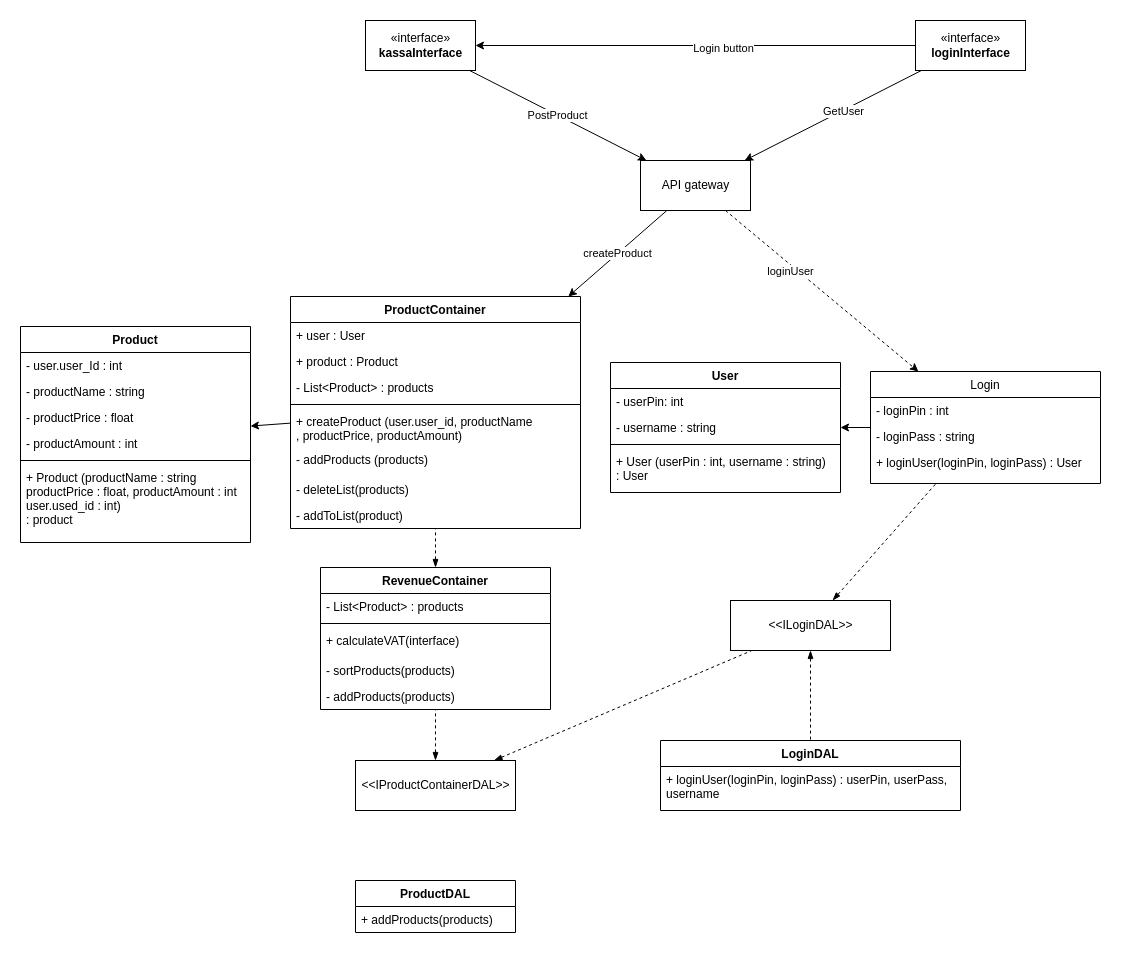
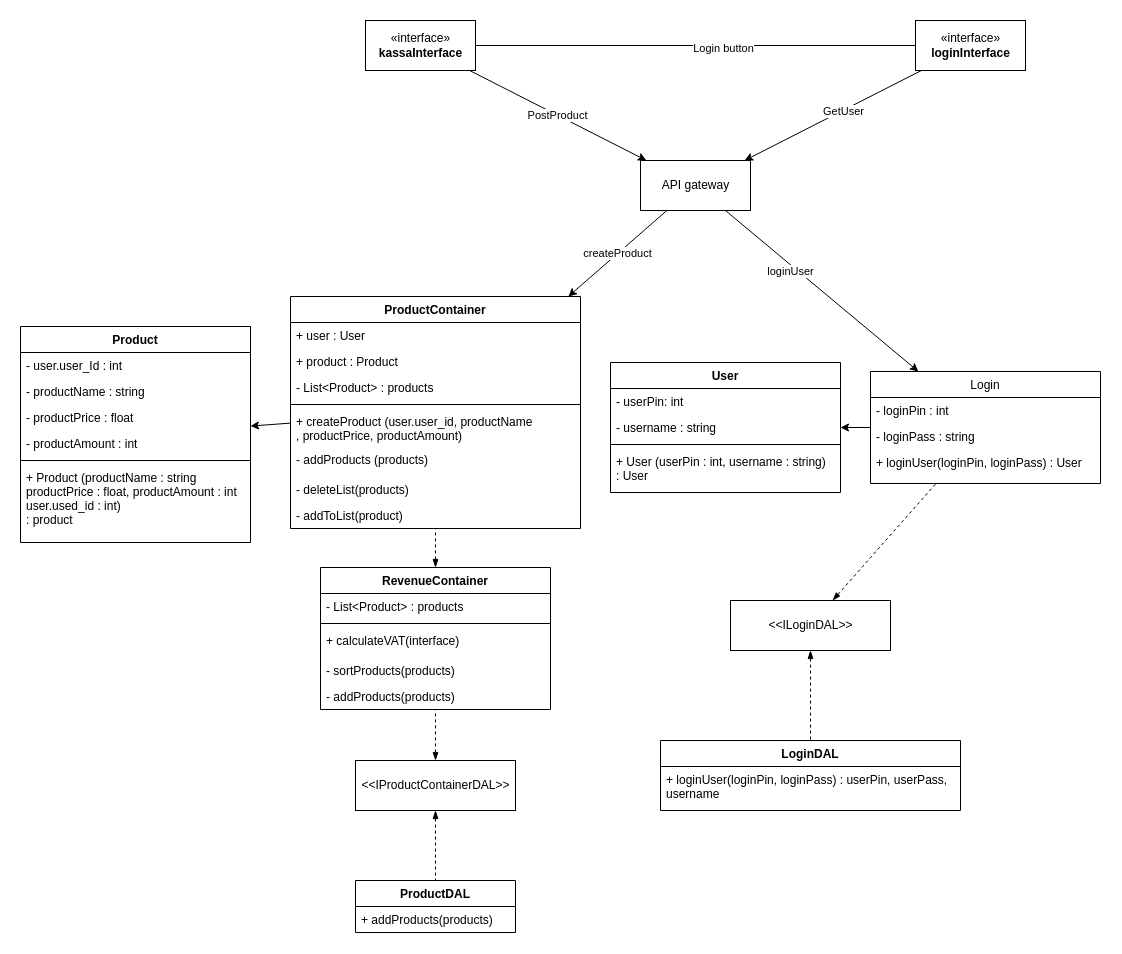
edge "«interface» loginInterface" -> "«interface» kassaInterface": arrowhead classic -> none
edge "API gateway" -> "Login": style dashed -> solid
edge "<<ILoginDAL>>" -> "<<IProductContainerDAL>>": now "ProductDAL" -> "<<IProductContainerDAL>>"
